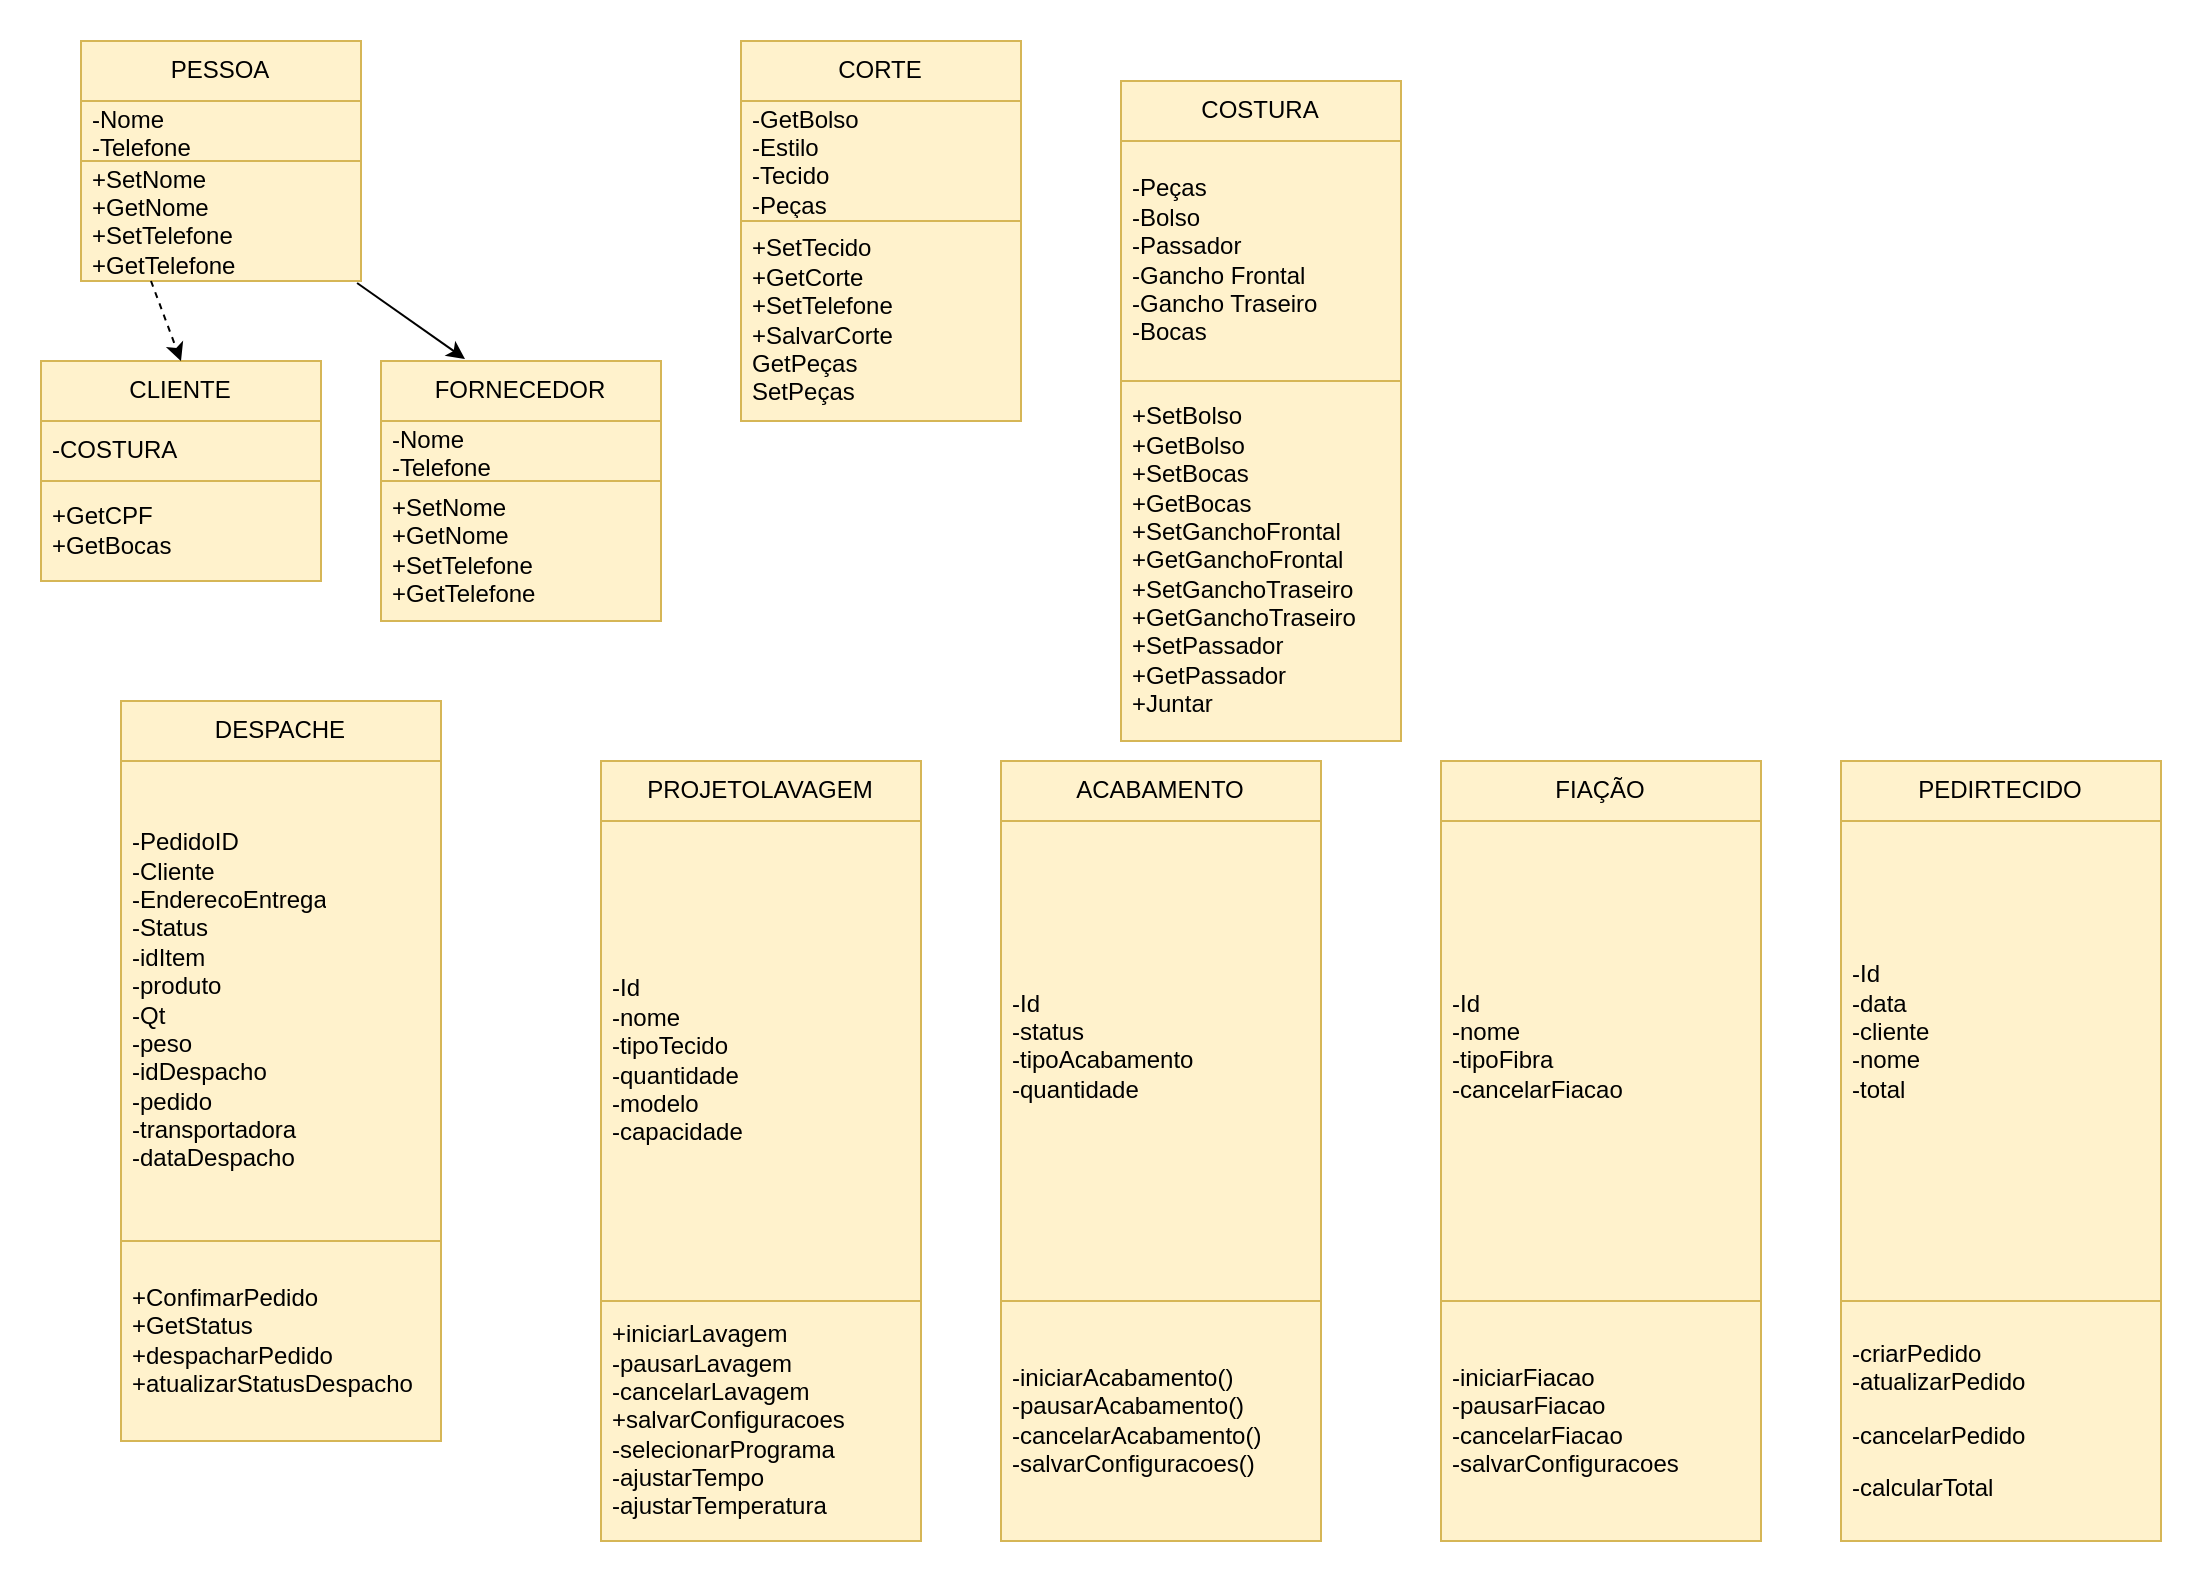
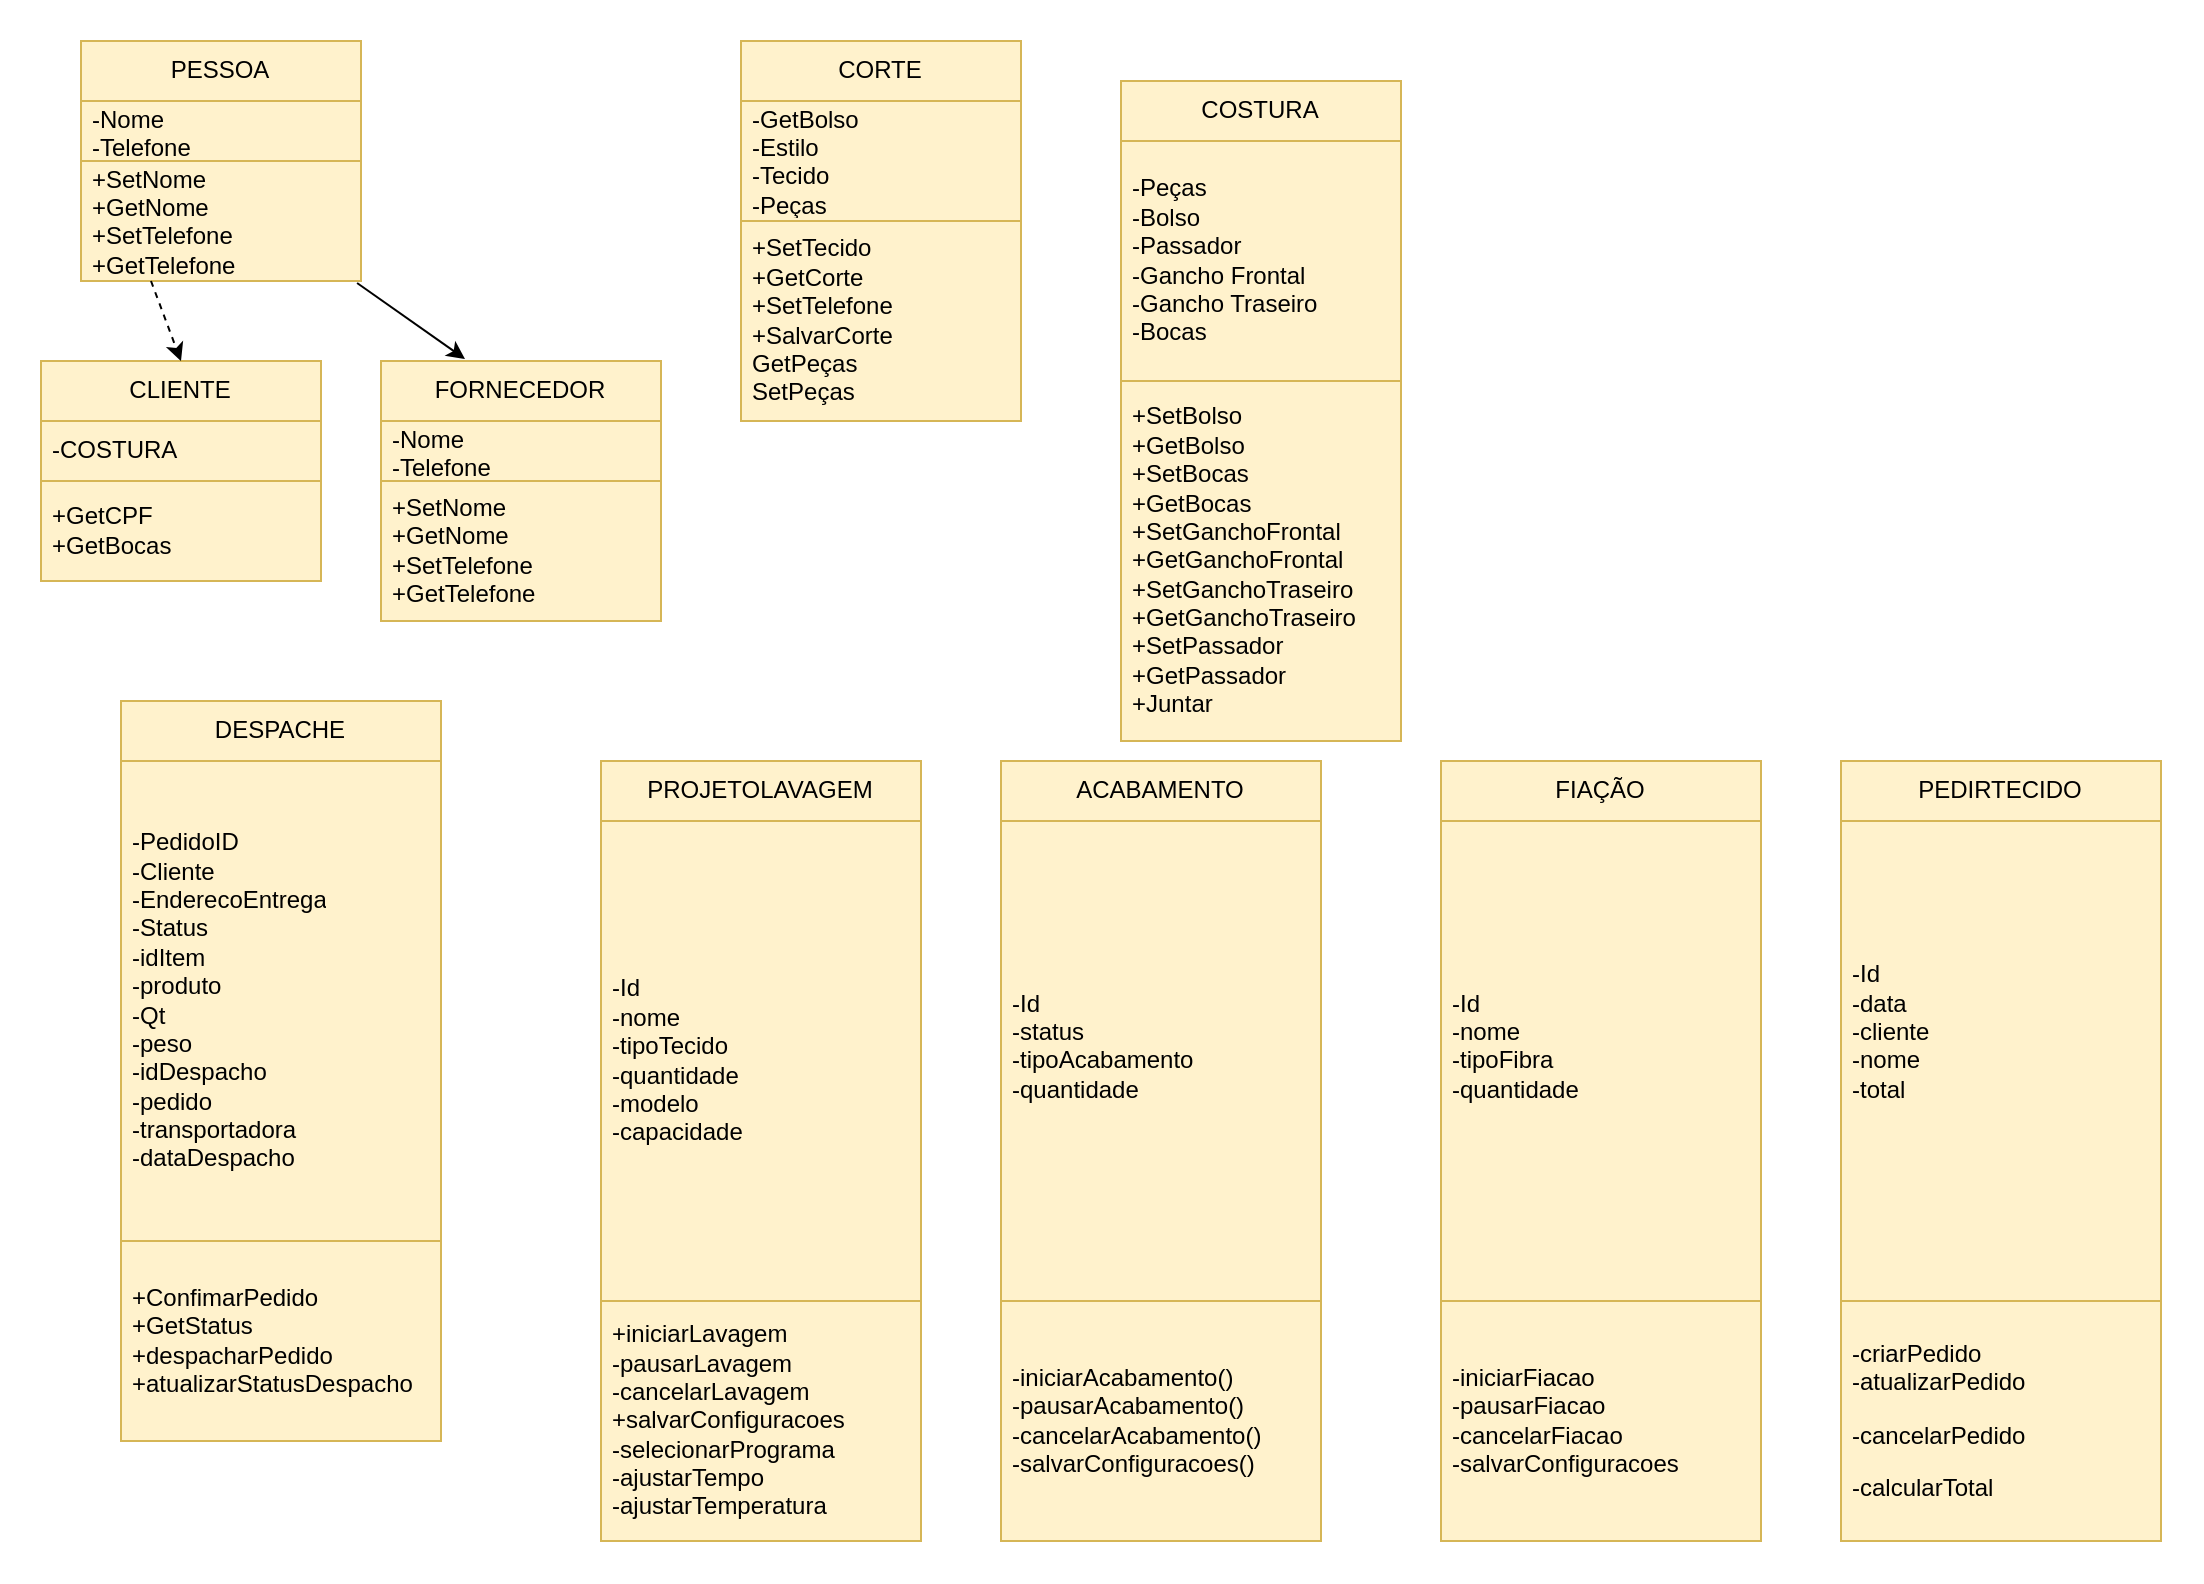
node "-Id -nome -tipoFibra -cancelarFiacao": label "-Id -nome -tipoFibra -cancelarFiacao" -> "-Id -nome -tipoFibra -quantidade"
